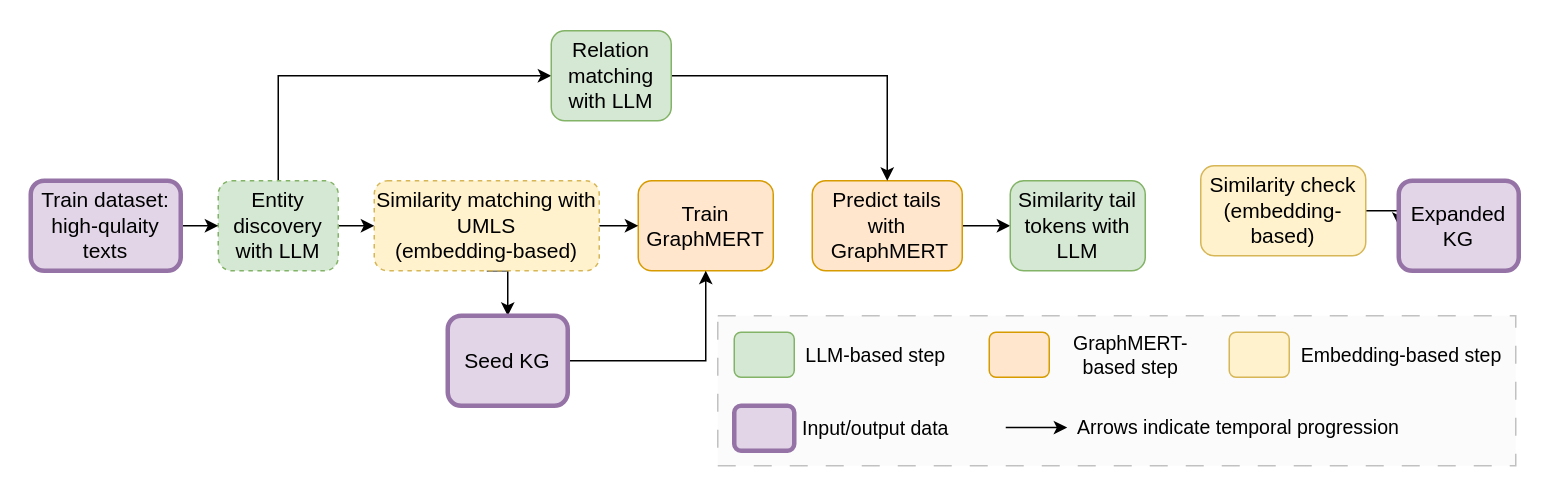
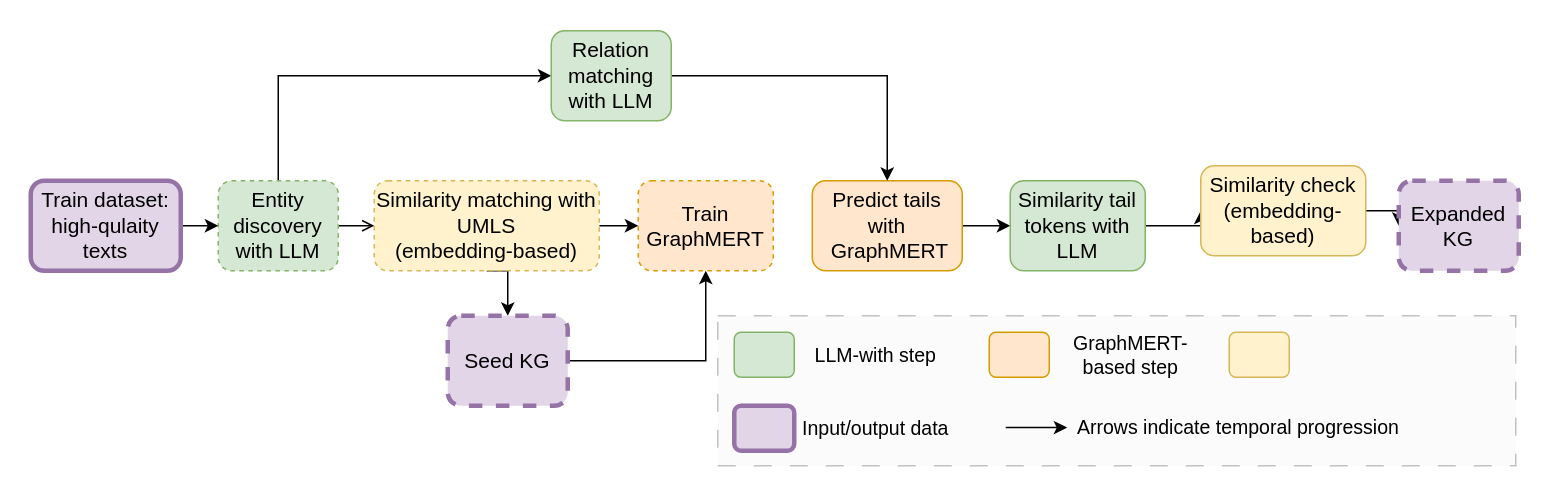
edge "Entity discovery with LLM" -> "Similarity matching with UMLS (embedding-based)": arrowhead classic -> open
node "Train GraphMERT": style solid -> dashed
edge "Similarity tail tokens with LLM" -> "Similarity check (embedding-based)": added
node "Expanded KG": style solid -> dashed
node "LLM-based step": label "LLM-based step" -> "LLM-with step"
node "Embedding-based step": removed
node "Seed KG": style solid -> dashed
